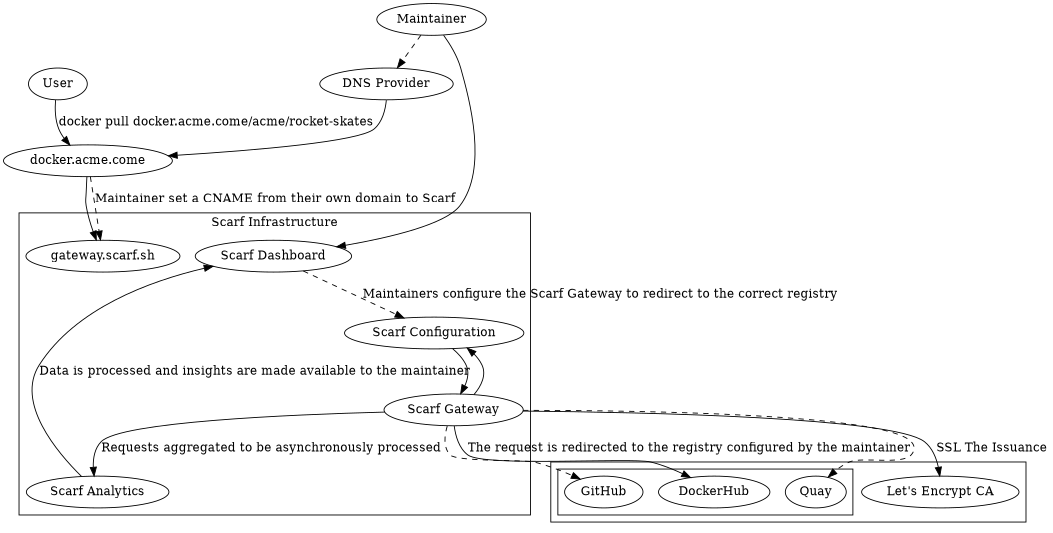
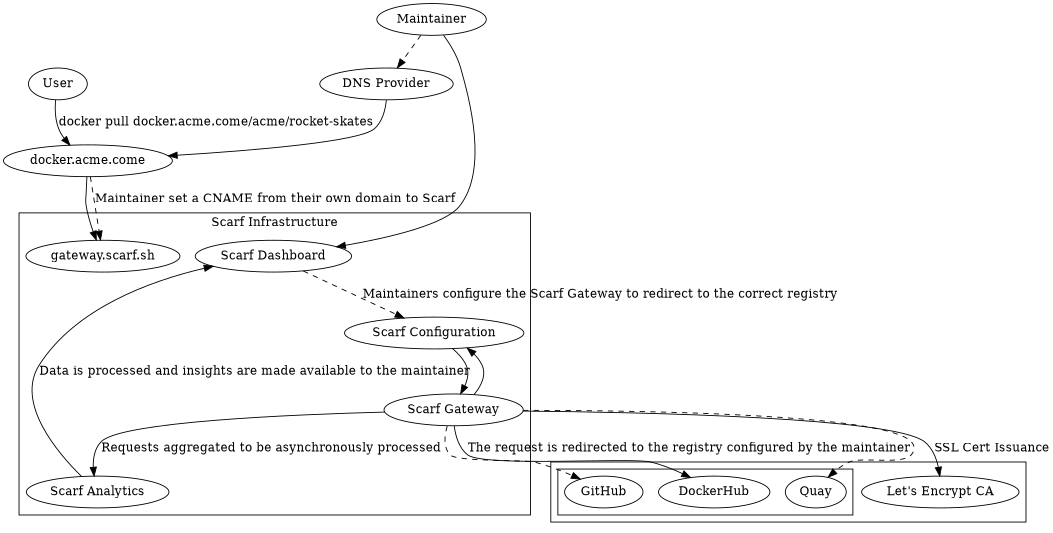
edge "Scarf Gateway" -> "Let's Encrypt CA": label "SSL The Issuance" -> "SSL Cert Issuance"
